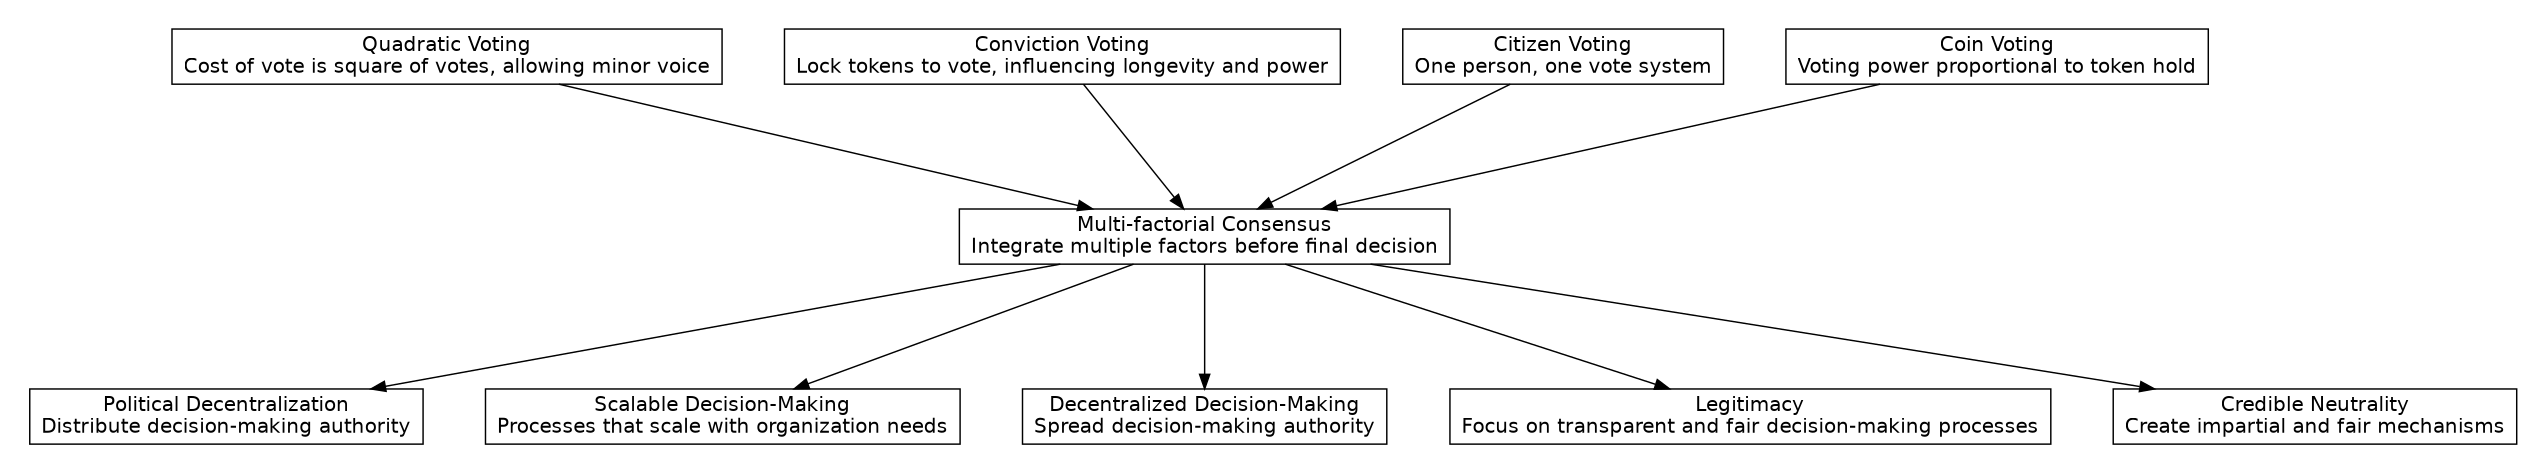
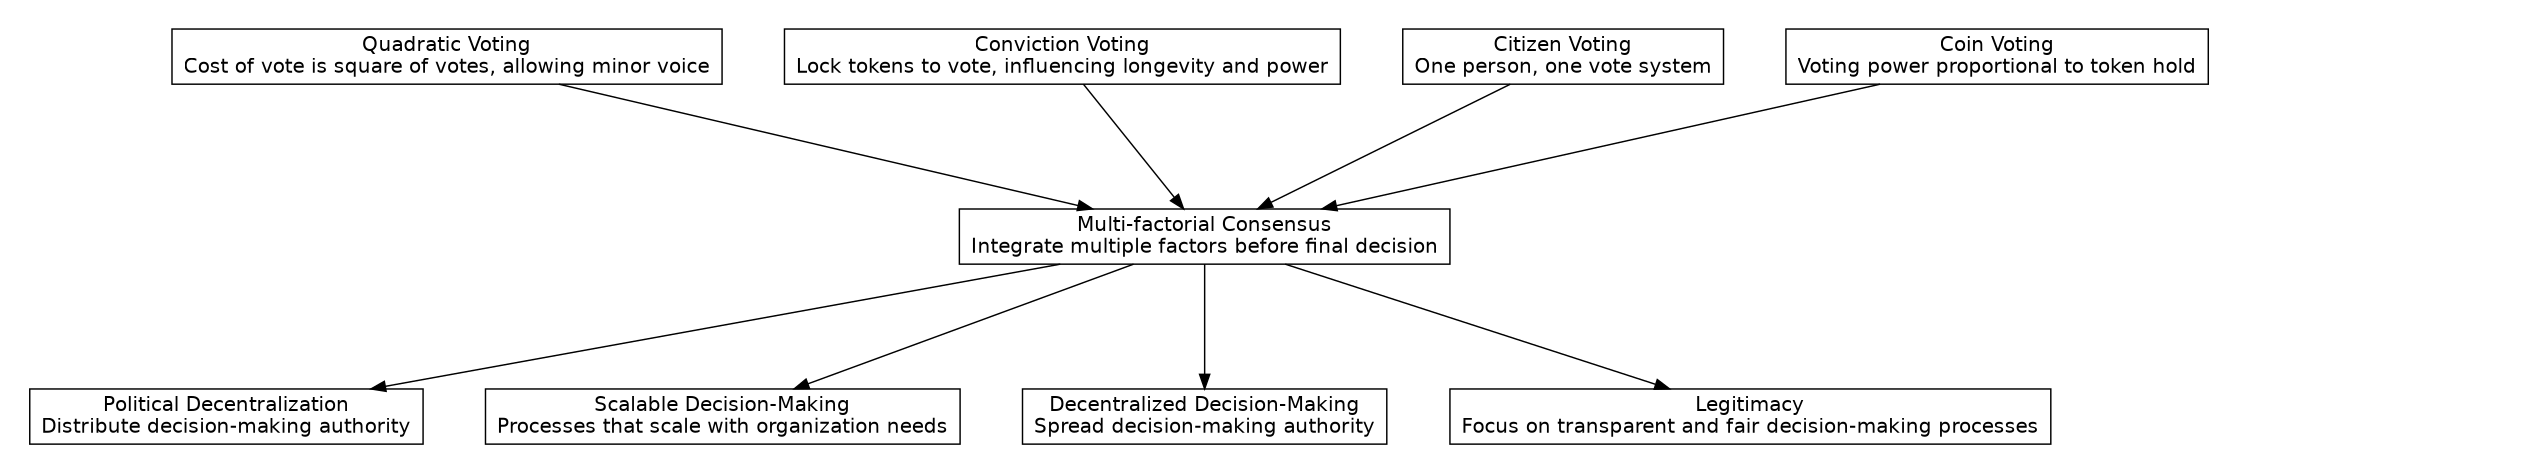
node "Credible Neutrality Create impartial and fair mechanisms": removed
